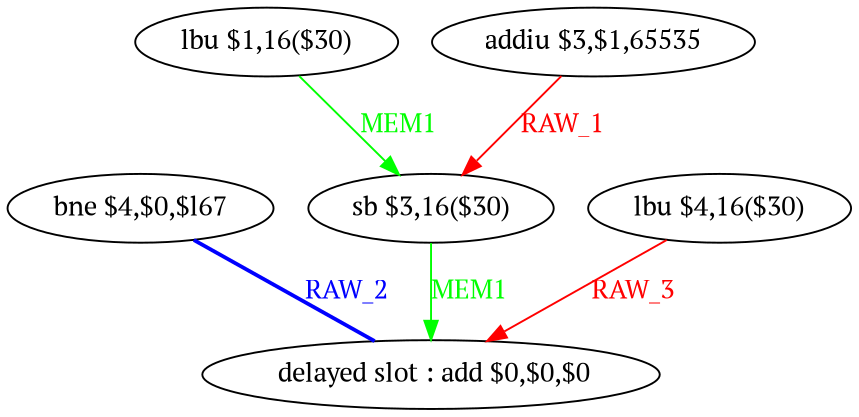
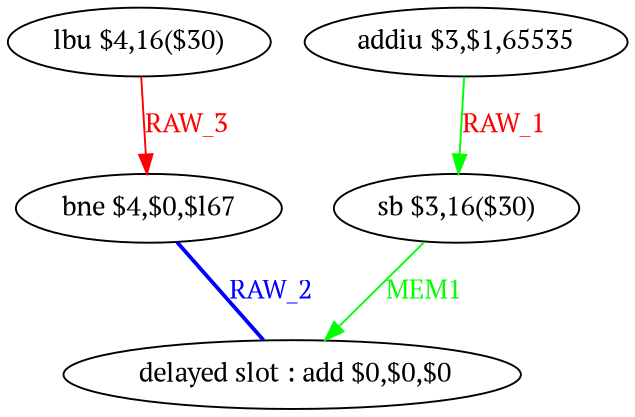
node "lbu $1,16($30)": removed
edge "addiu $3,$1,65535" -> "sb $3,16($30)": color red -> green
edge "lbu $4,16($30)" -> "delayed slot : add $0,$0,$0": now "lbu $4,16($30)" -> "bne $4,$0,$l67"
